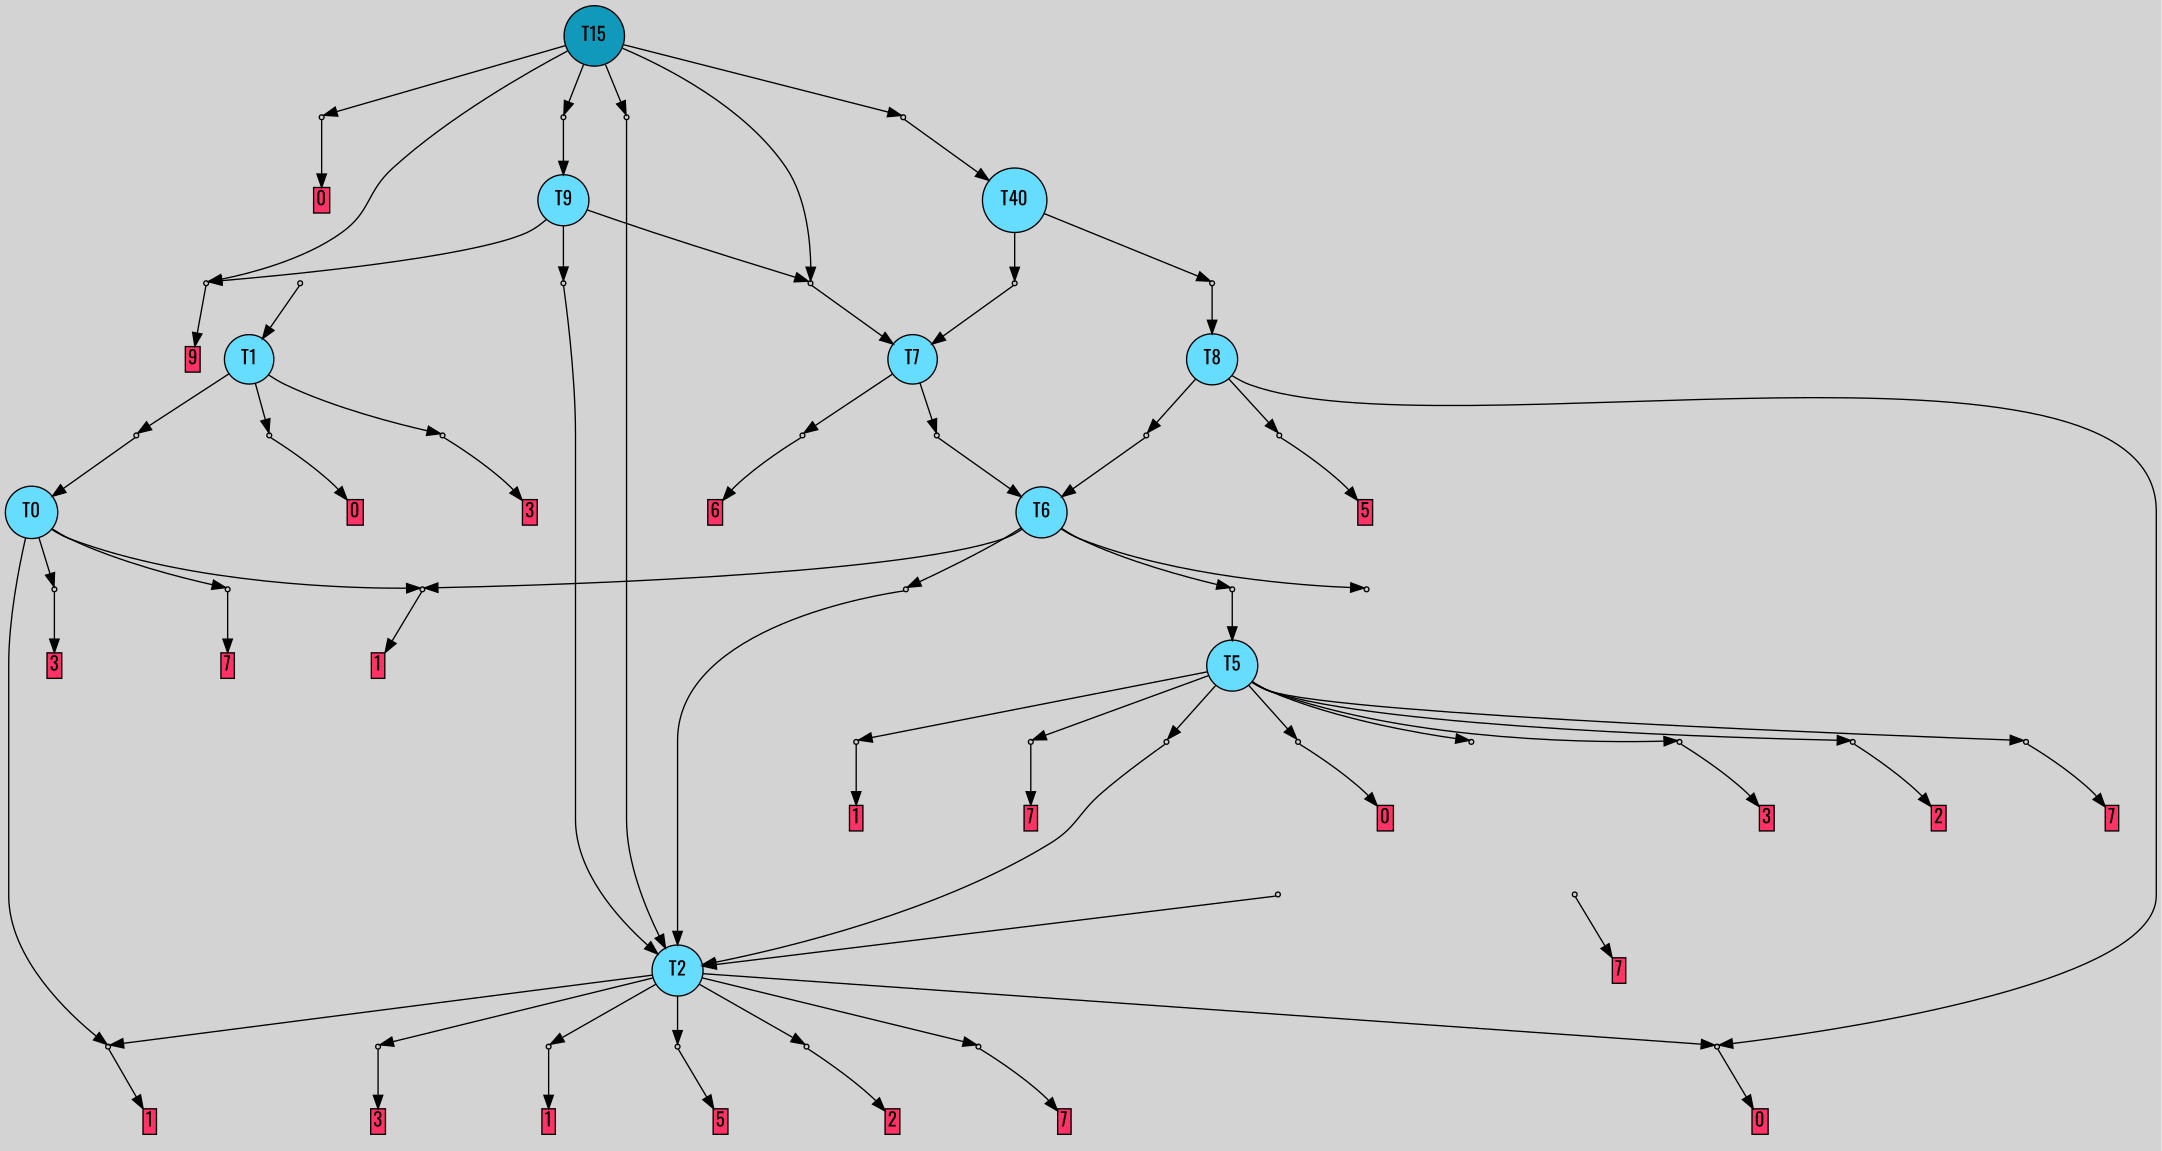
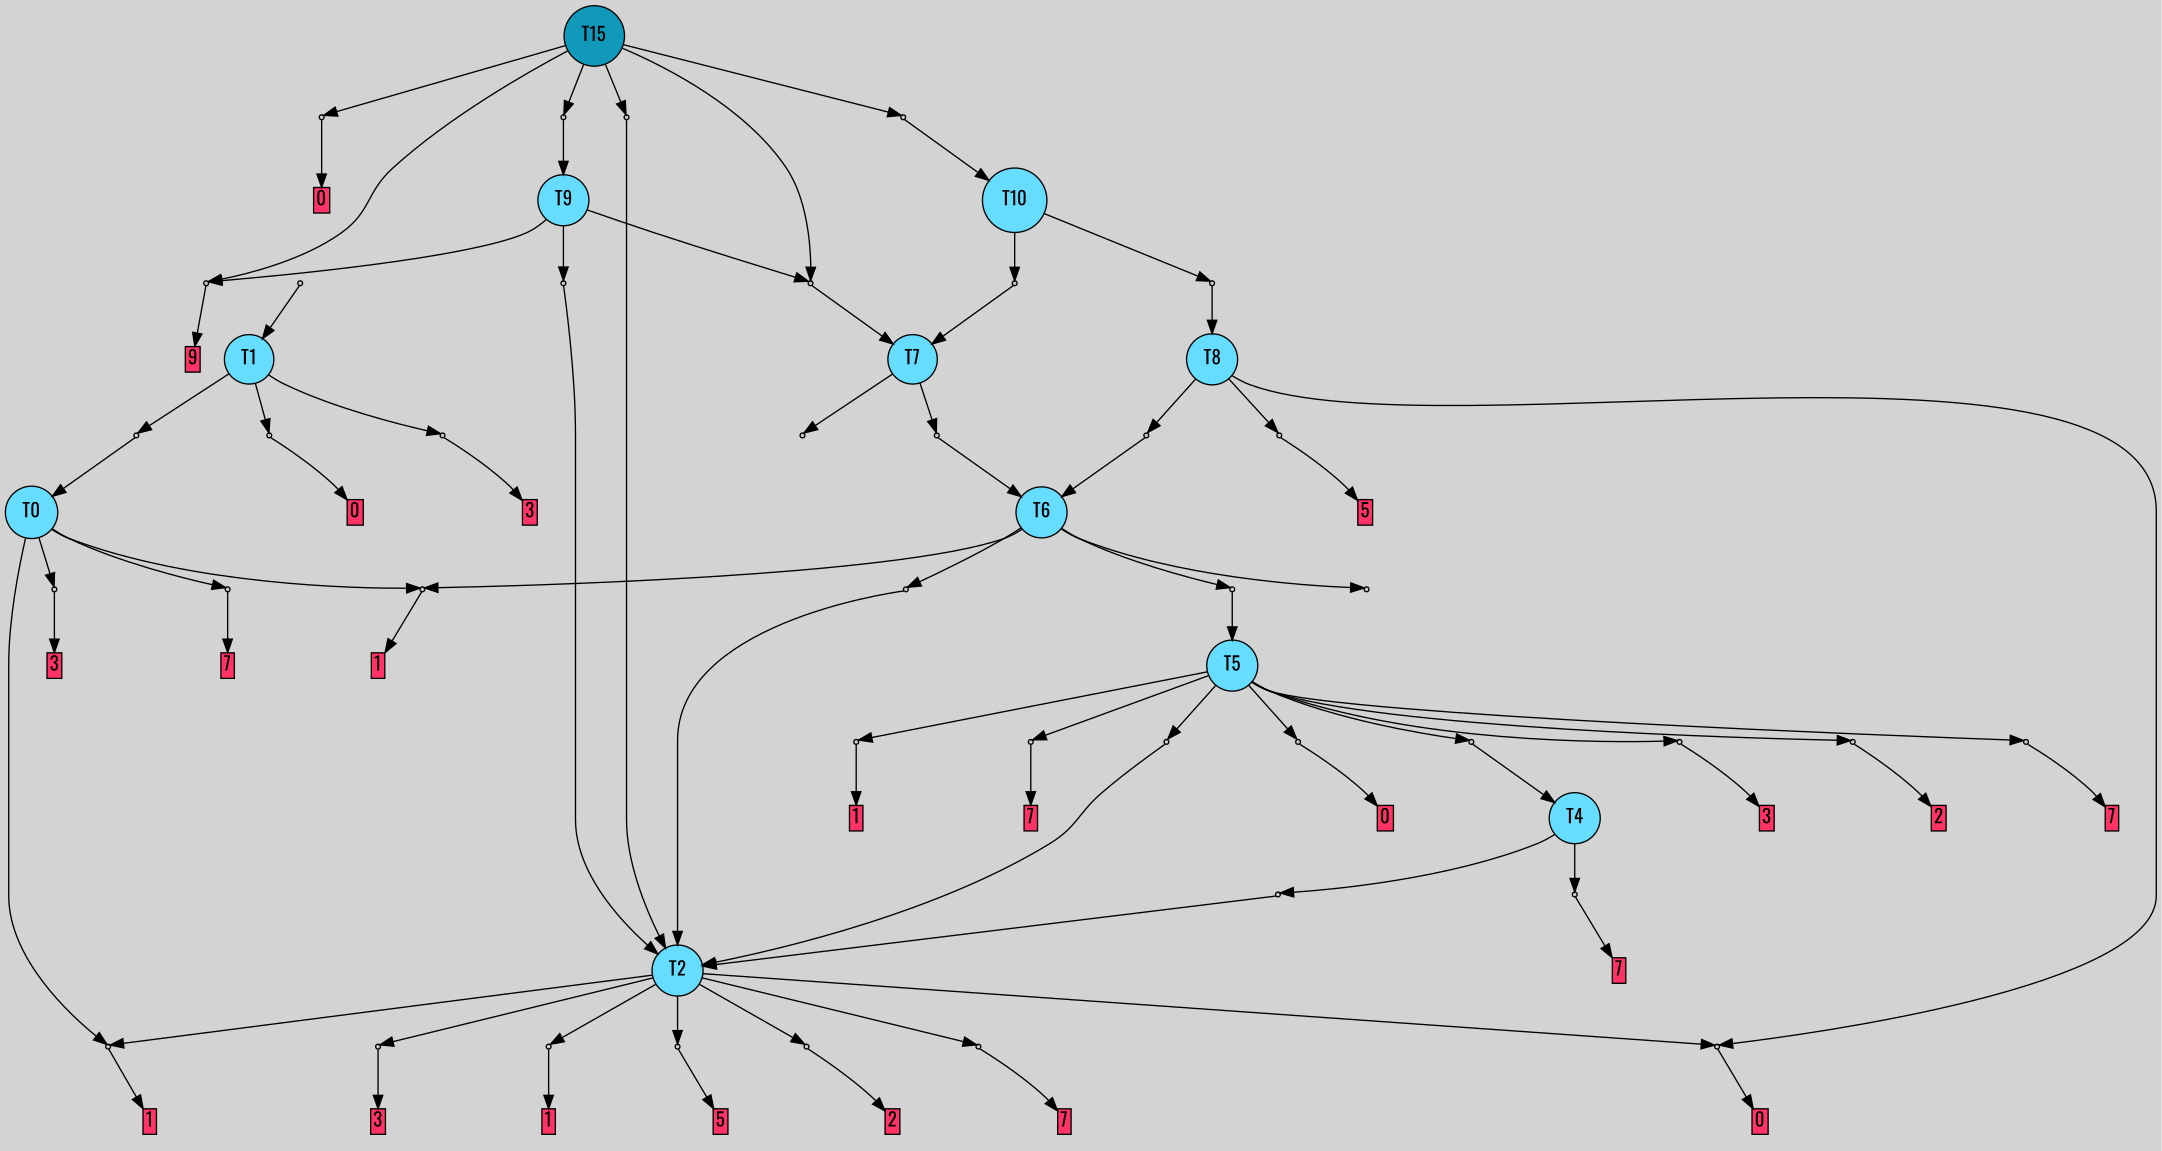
node "T40": label "T40" -> "T10"
node "6": removed
node "T4": added
